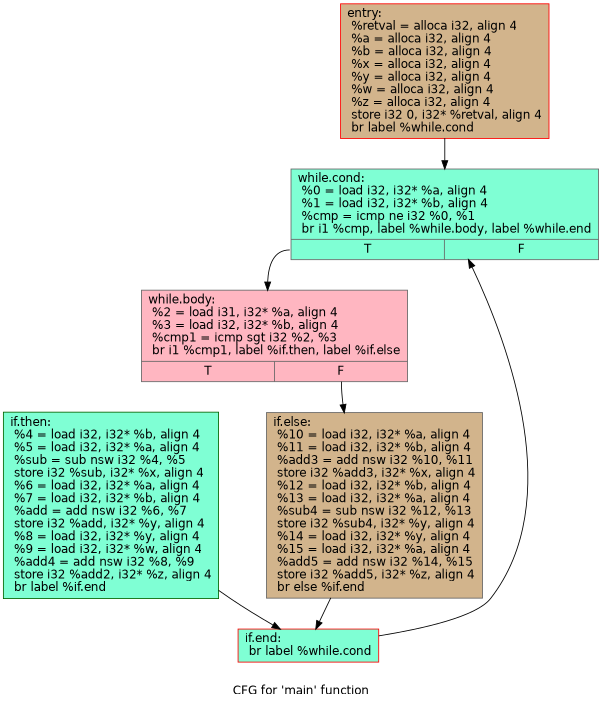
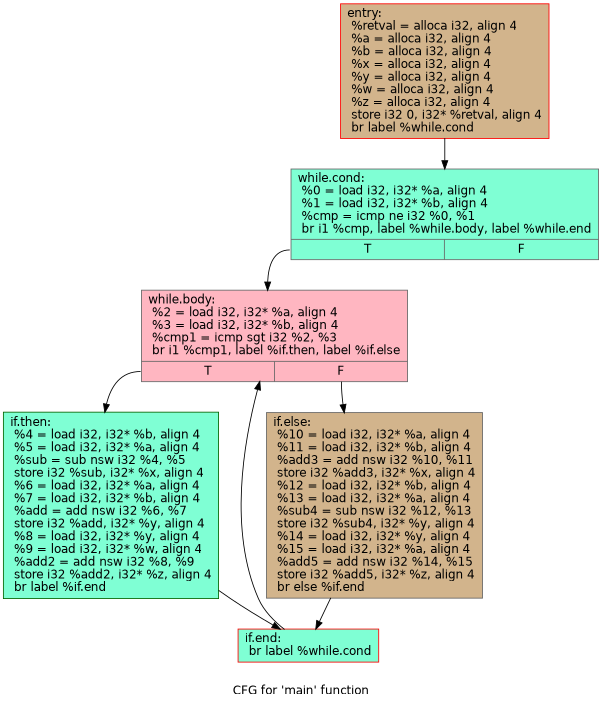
node "while.body:": text "%2 = load i31, i32* %a, align 4" -> "%2 = load i32, i32* %a, align 4"
edge "while.body:" -> "if.then:": added
edge "if.end:" -> "while.cond:": now "if.end:" -> "while.body:"
node "if.then:": text "%add4 = add nsw i32 %8, %9" -> "%add2 = add nsw i32 %8, %9"
